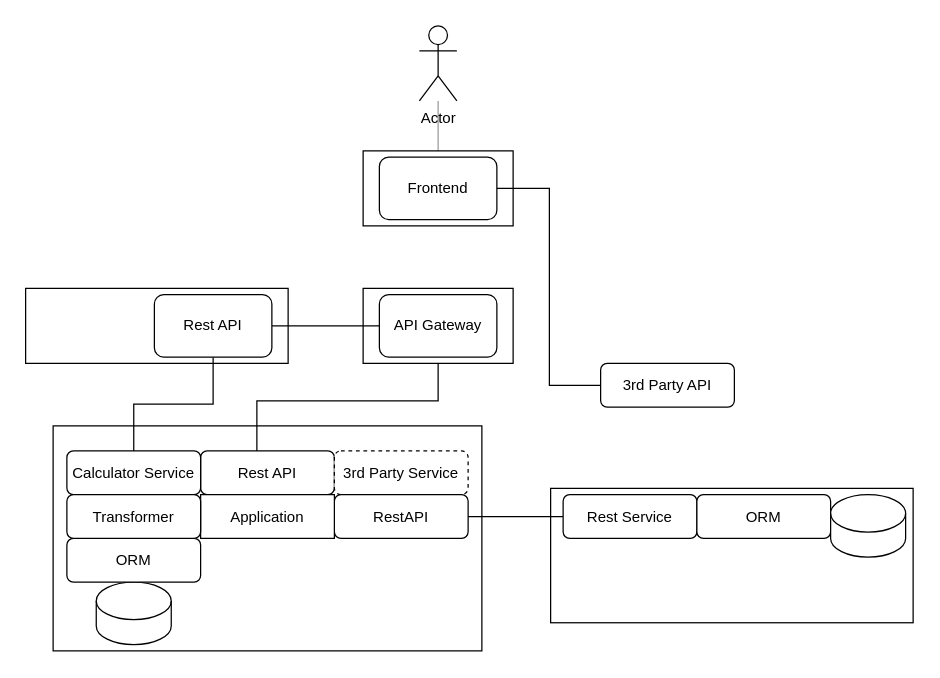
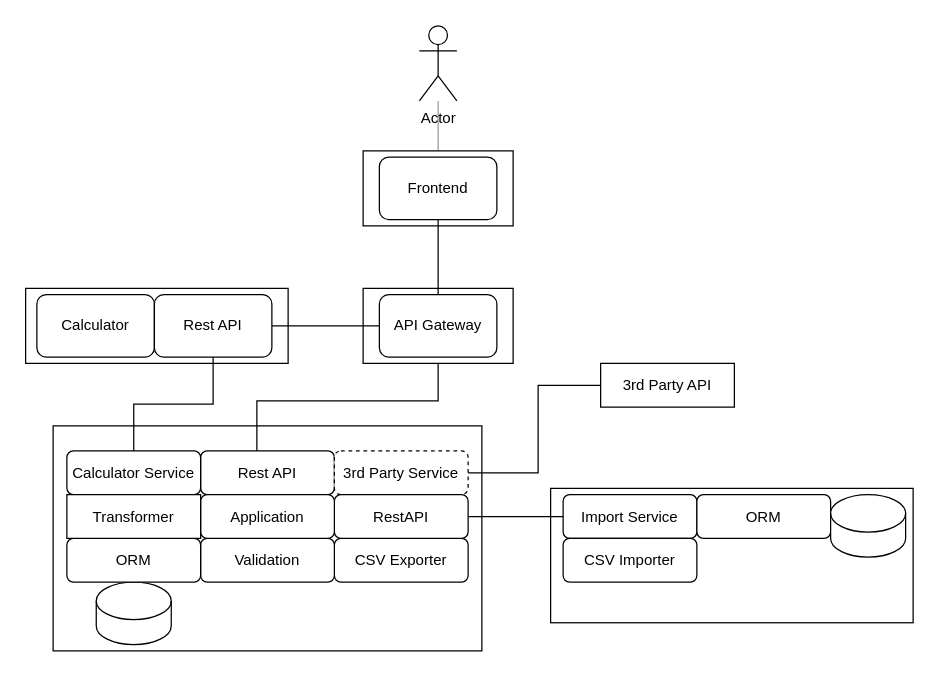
edge "Frontend" -- "3rd Party API": now "Frontend" -- "API Gateway"
node "Calculator": added
node "3rd Party API": shape rounded rectangle -> rectangle
edge "3rd Party API" -- "3rd Party Service": added
node "Transformer": shape rounded rectangle -> rectangle
node "Application": shape rectangle -> rounded rectangle
node "Rest Service": label "Rest Service" -> "Import Service"
node "Validation": added
node "CSV Exporter": added
node "CSV Importer": added
